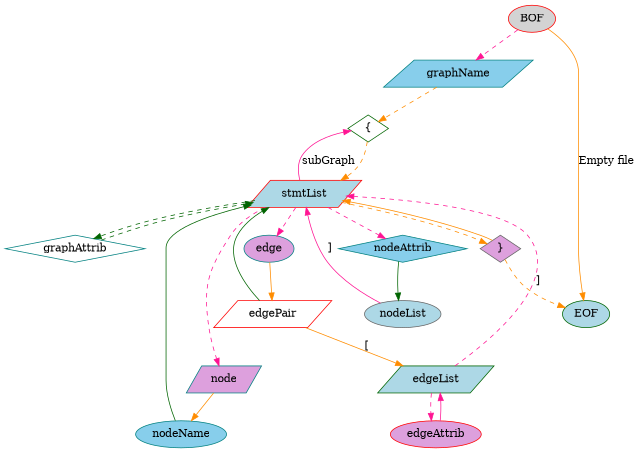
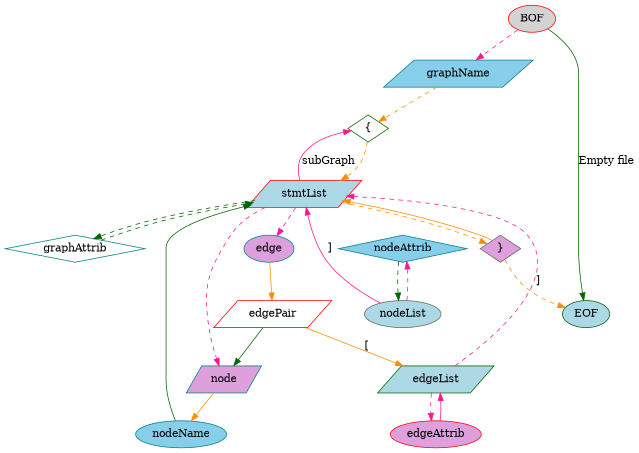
edge "BOF" -> "EOF": color darkorange -> darkgreen
edge "stmtList" -> "nodeAttrib": now "nodeList" -> "nodeAttrib"
edge "edgePair" -> "stmtList": now "edgePair" -> "node"
edge "nodeAttrib" -> "nodeList": style solid -> dashed
